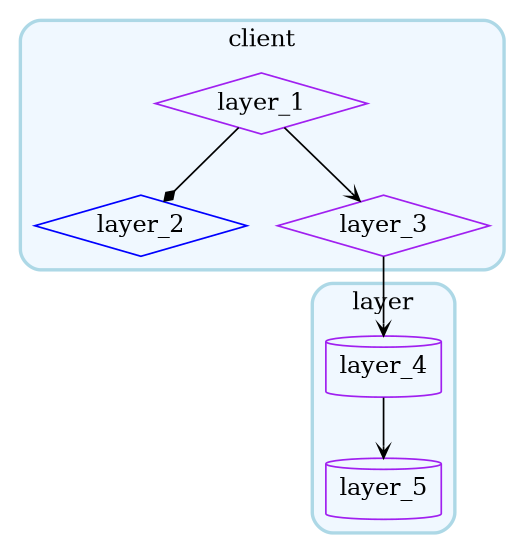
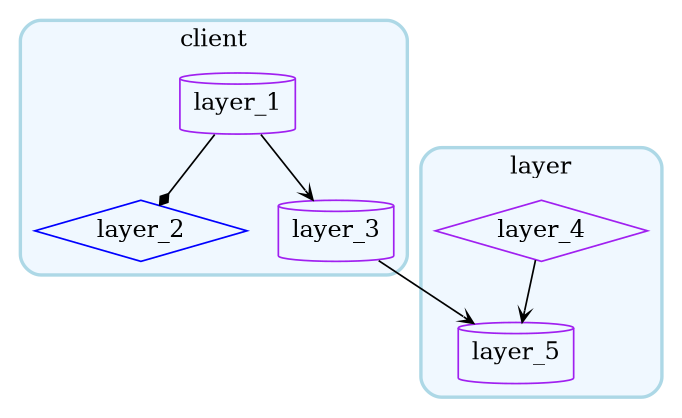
node "layer_1": shape diamond -> cylinder
node "layer_3": shape diamond -> cylinder
edge "layer_3" -> "layer_4": now "layer_3" -> "layer_5"
node "layer_4": shape cylinder -> diamond
